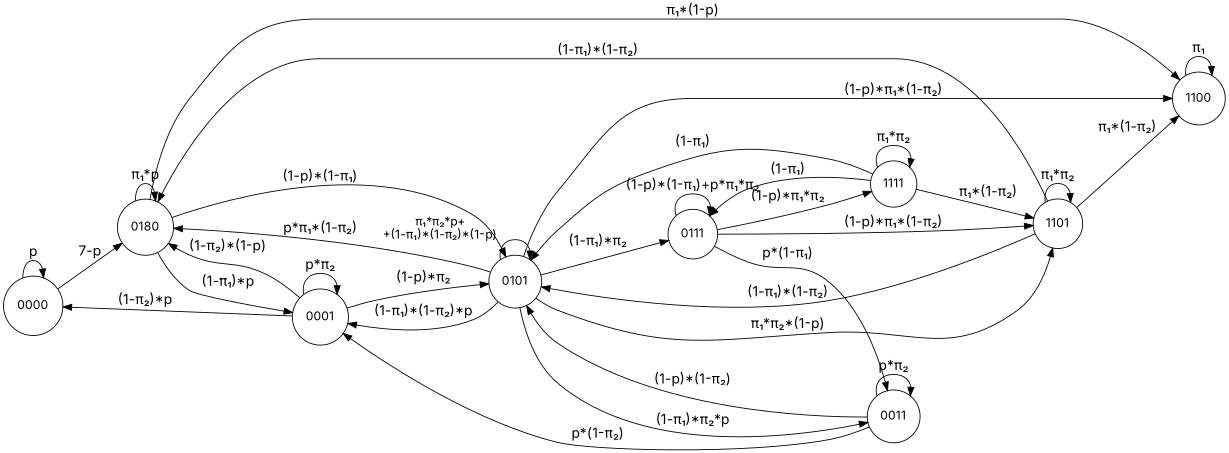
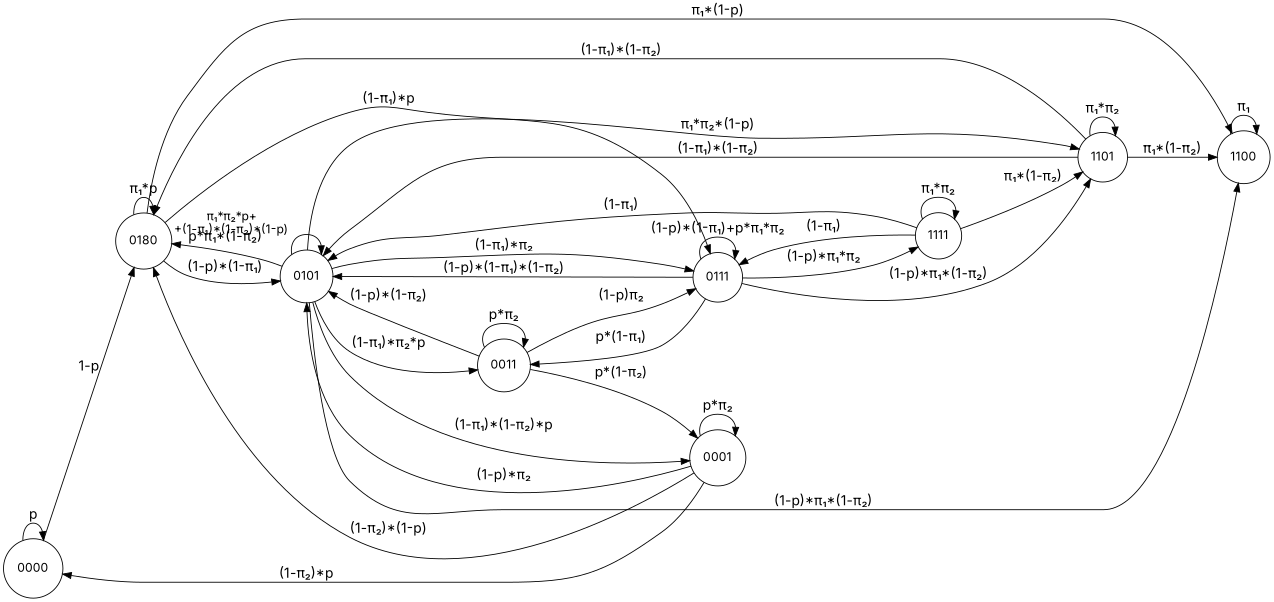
edge "0000" -> "0180": label "7-p" -> "1-p"
edge "0111" -> "0101": added, label "(1-p)*(1-π₁)*(1-π₂)"
edge "0180" -> "0001": now "0180" -> "0111"
edge "0011" -> "0111": added, label "(1-p)π₂"
